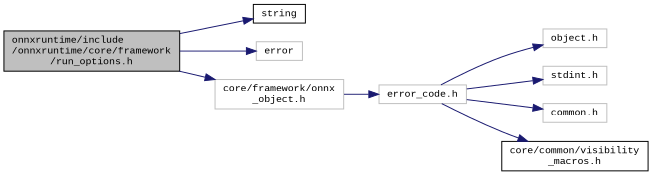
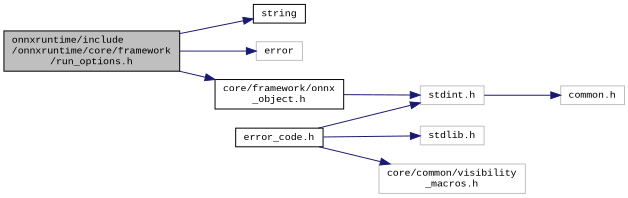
node "object.h": label "object.h" -> "stdlib.h"
node "core/framework/onnx _object.h": color grey75 -> black
edge "core/framework/onnx _object.h" -> "error_code.h": now "core/framework/onnx _object.h" -> "stdint.h"
node "error_code.h": color grey75 -> black
edge "error_code.h" -> "common.h": now "stdint.h" -> "common.h"
node "core/common/visibility _macros.h": color black -> grey75
